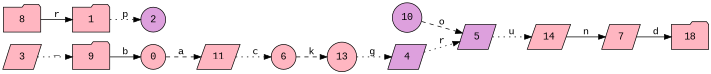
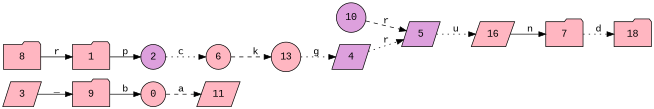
edge "1" -> "2": style dotted -> solid
edge "10" -> "5": label "o" -> "r"
node "14": label "14" -> "16"
node "7": shape parallelogram -> folder
edge "7" -> "18": style solid -> dotted
edge "3" -> "9": style dotted -> solid
edge "11" -> "6": now "2" -> "6"
